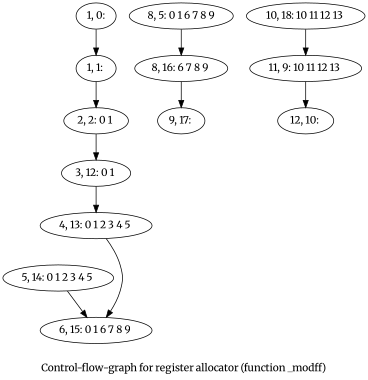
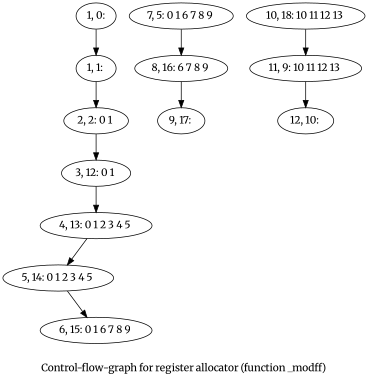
node "8, 5: 0 1 6 7 8 9": label "8, 5: 0 1 6 7 8 9" -> "7, 5: 0 1 6 7 8 9"
edge "4, 13: 0 1 2 3 4 5" -> "6, 15: 0 1 6 7 8 9": now "4, 13: 0 1 2 3 4 5" -> "5, 14: 0 1 2 3 4 5"
